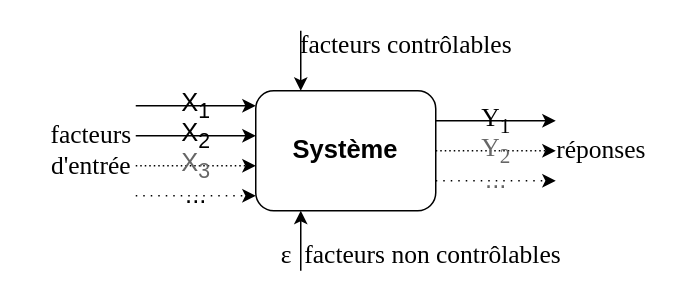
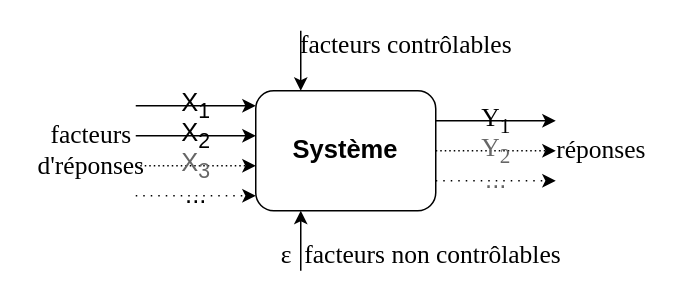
node "facteurs d'entrée": label "facteurs d'entrée" -> "facteurs d'réponses"
